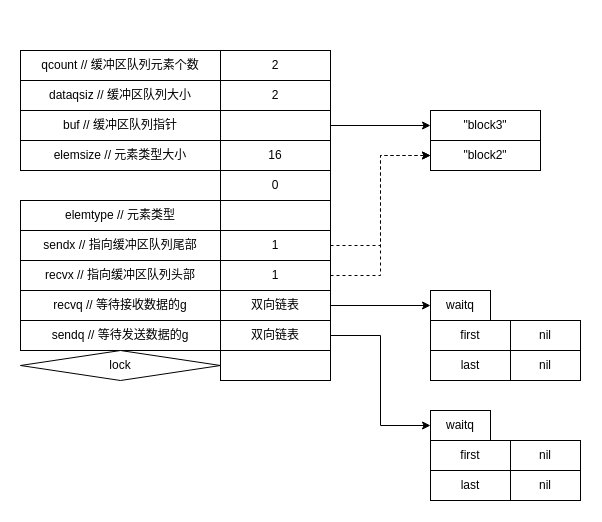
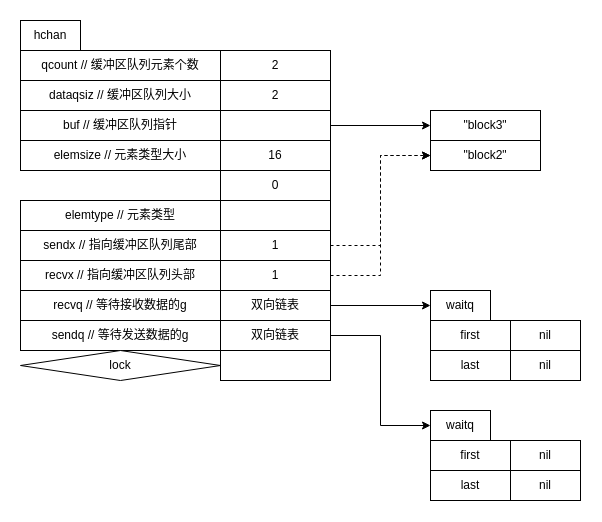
node "hchan": added
